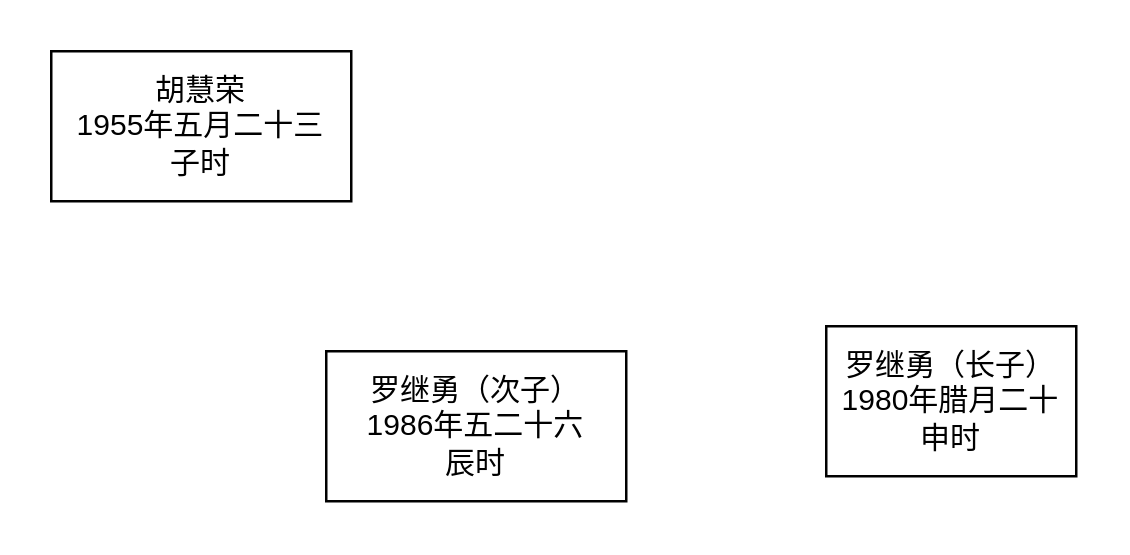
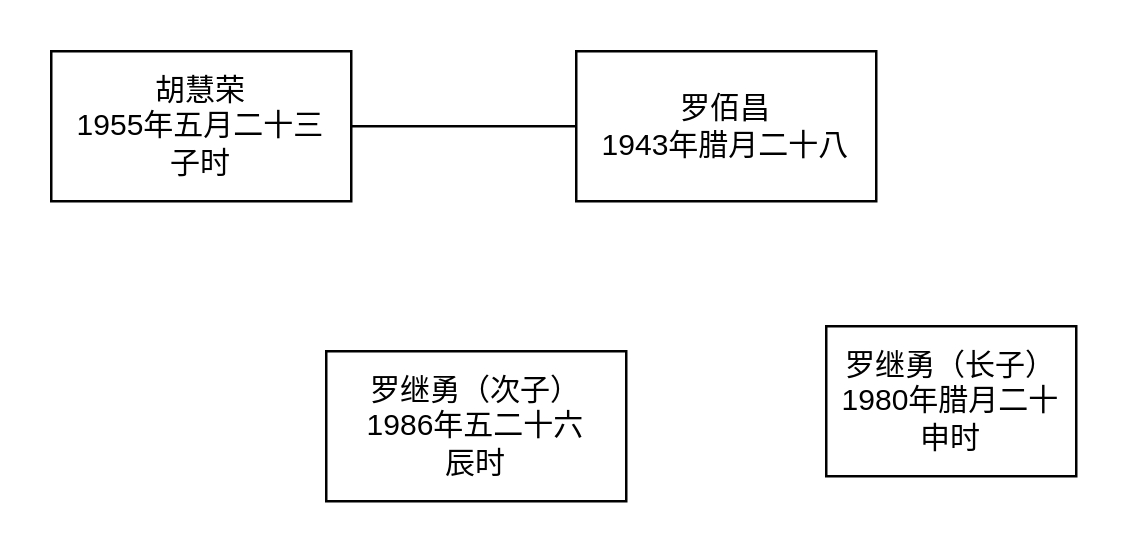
edge "胡慧荣 1955年五月二十三 子时" -- "罗佰昌 1943年腊月二十八": added
node "罗佰昌 1943年腊月二十八": added
